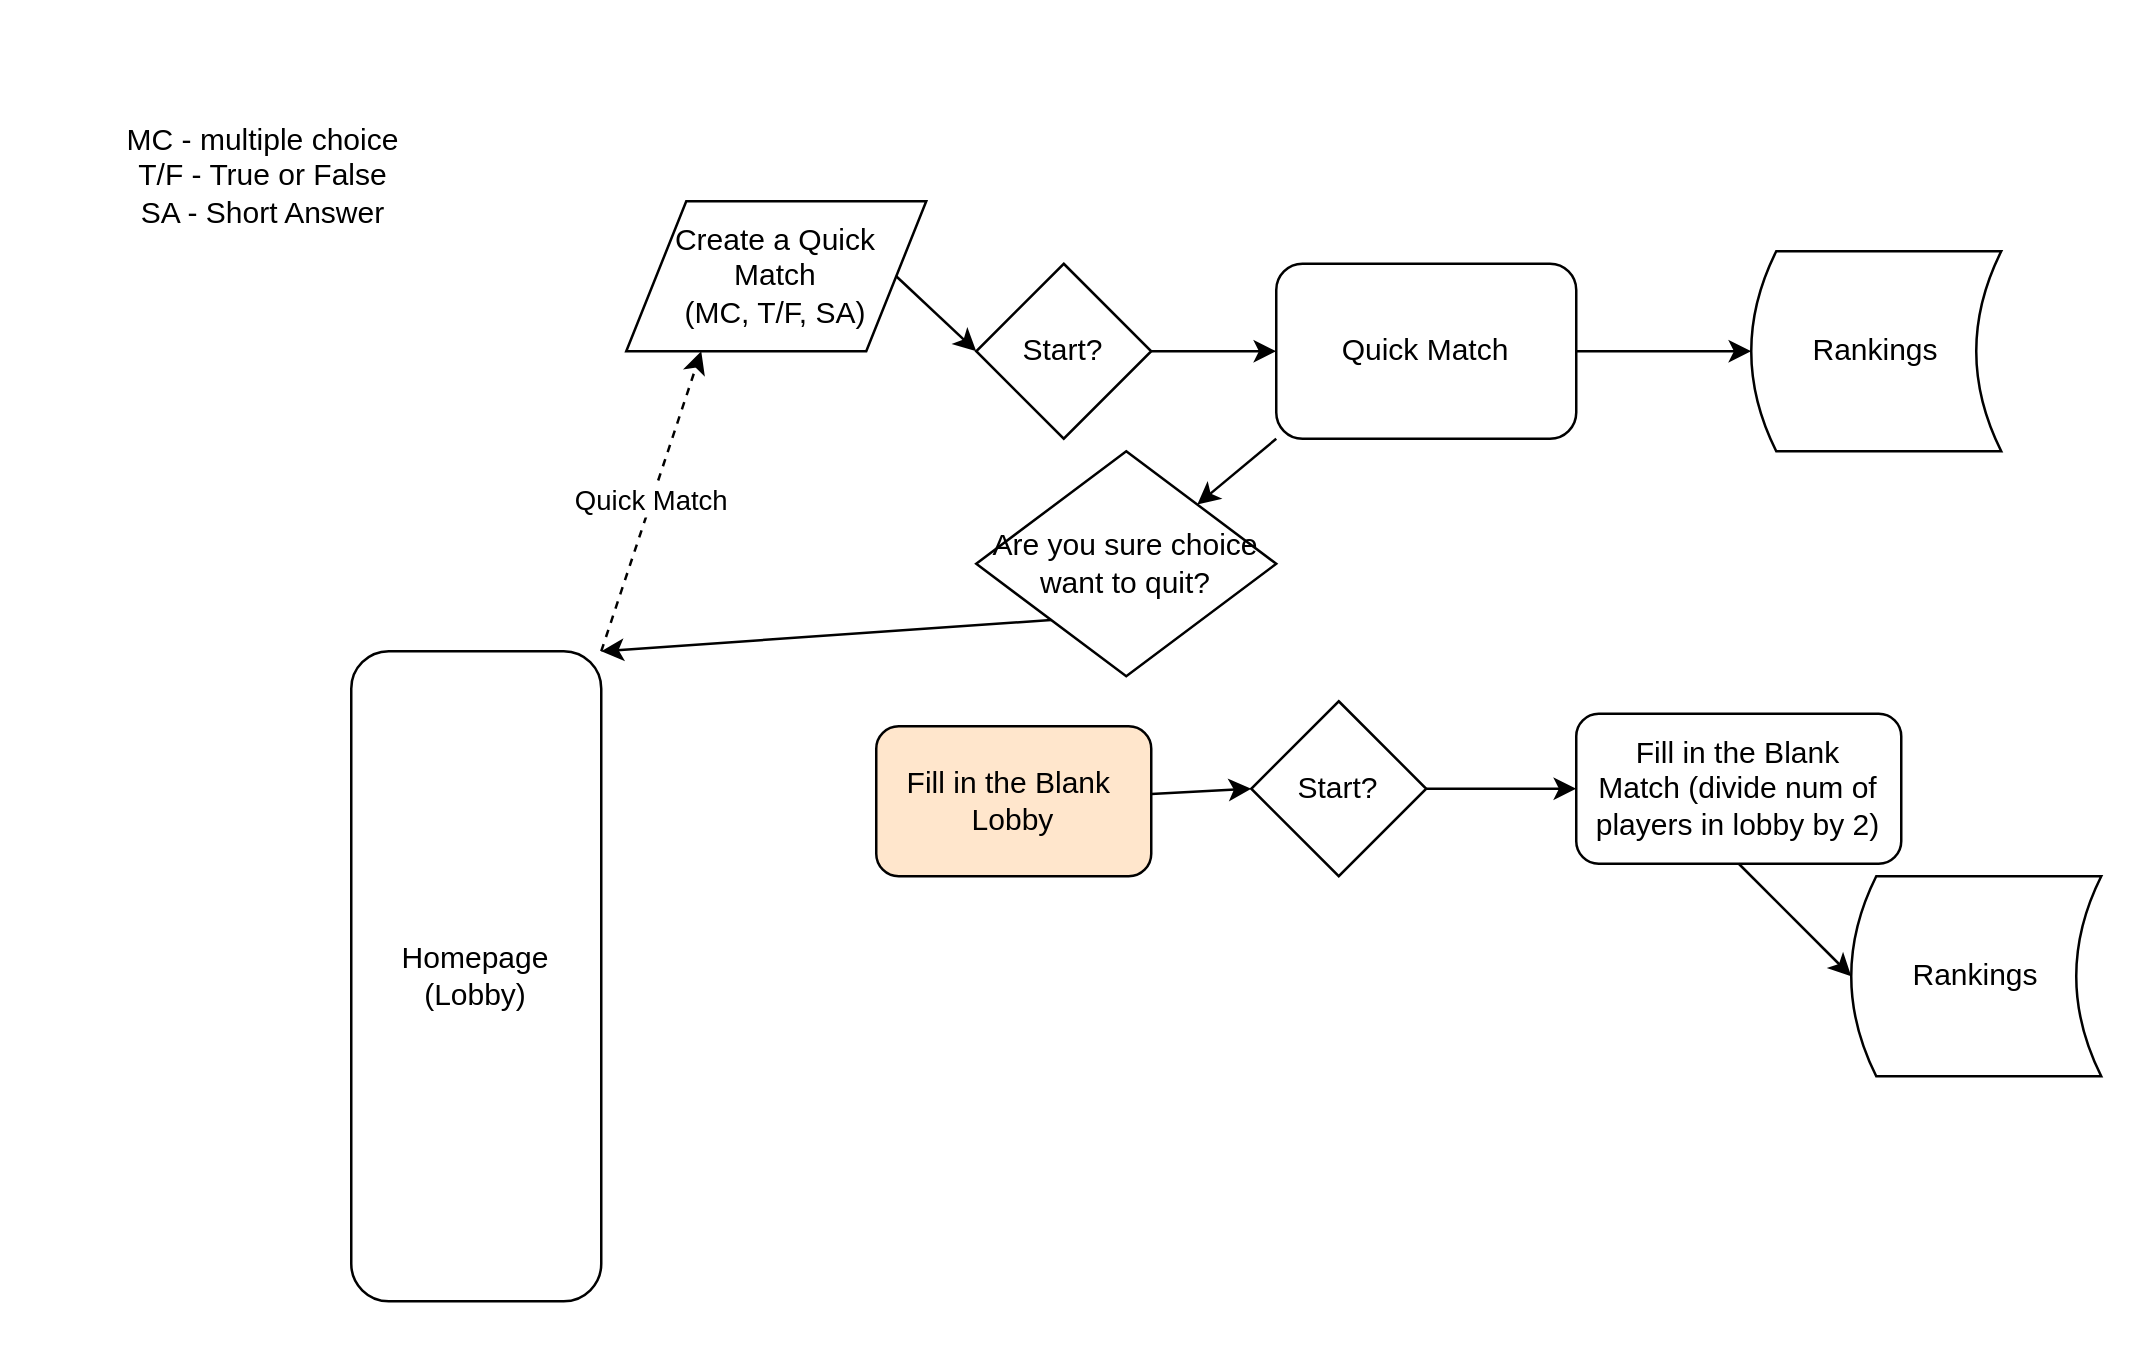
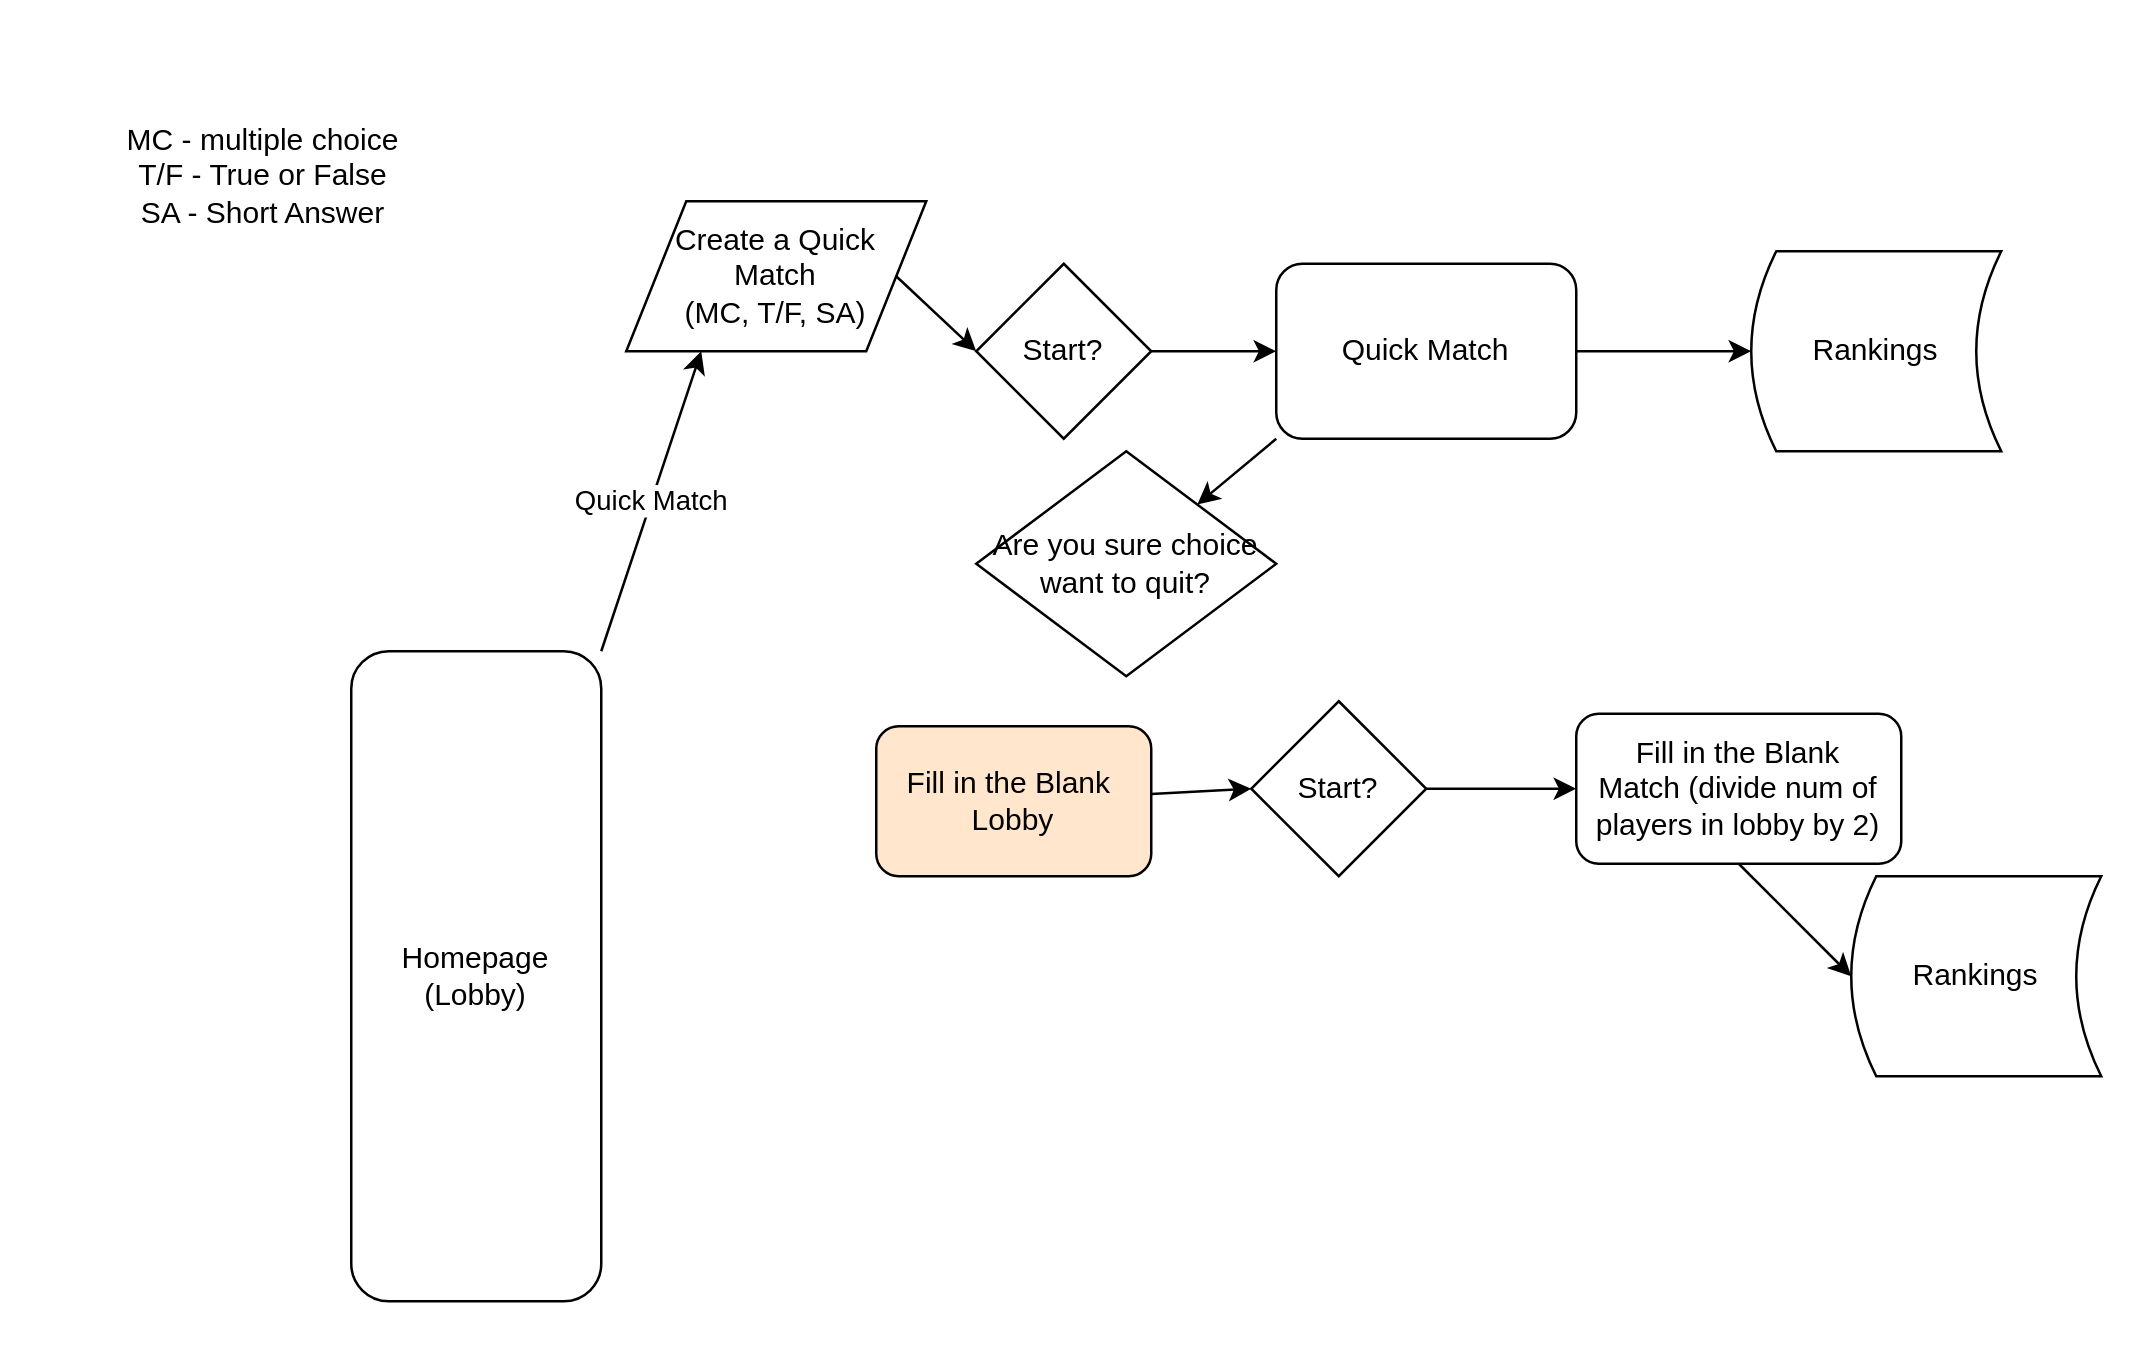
edge "Homepage (Lobby)" -> "Create a Quick Match (MC, T/F, SA)": style dashed -> solid
edge "Are you sure choice want to quit?" -> "Homepage (Lobby)": removed
